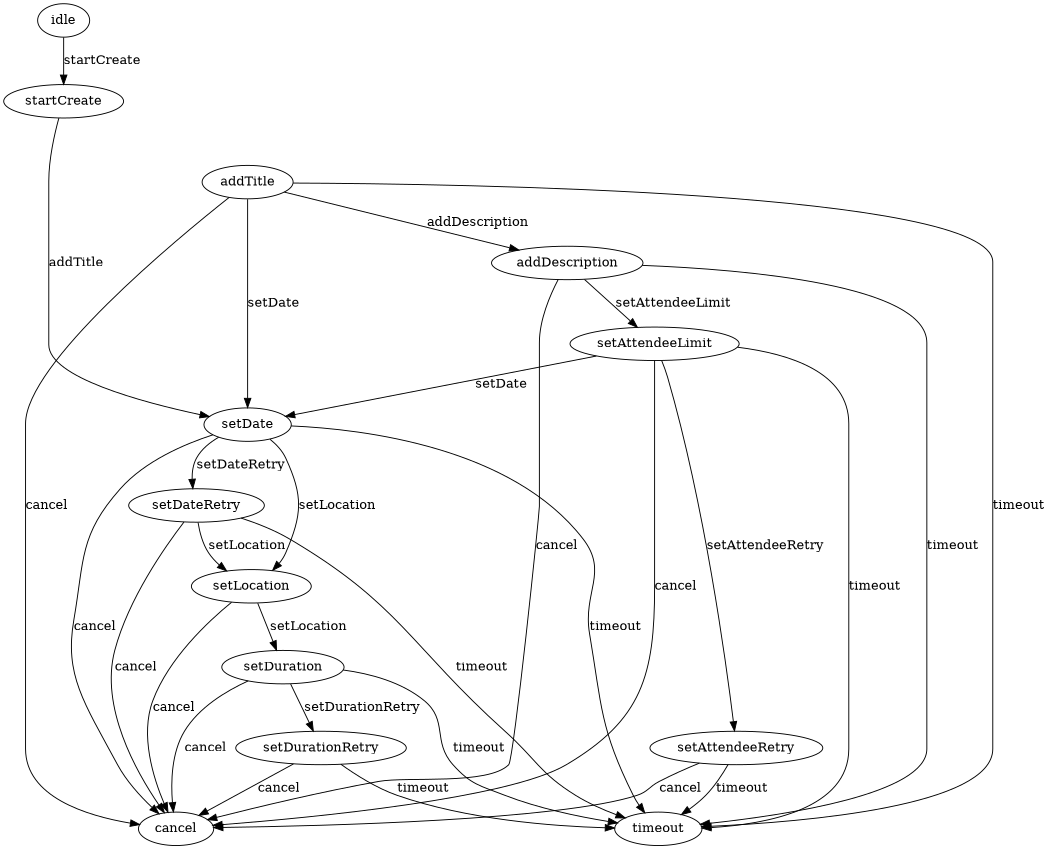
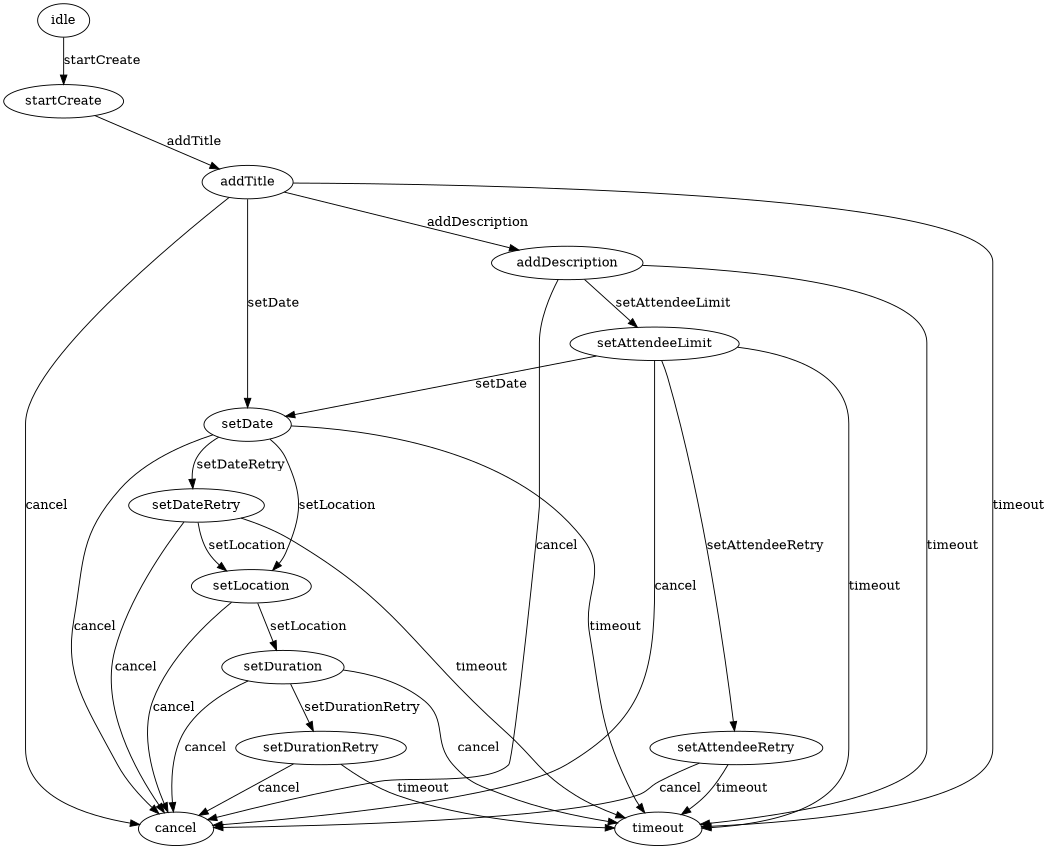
edge "startCreate" -> "setDate": now "startCreate" -> "addTitle"
edge "setDuration" -> "timeout": label "timeout" -> "cancel"
